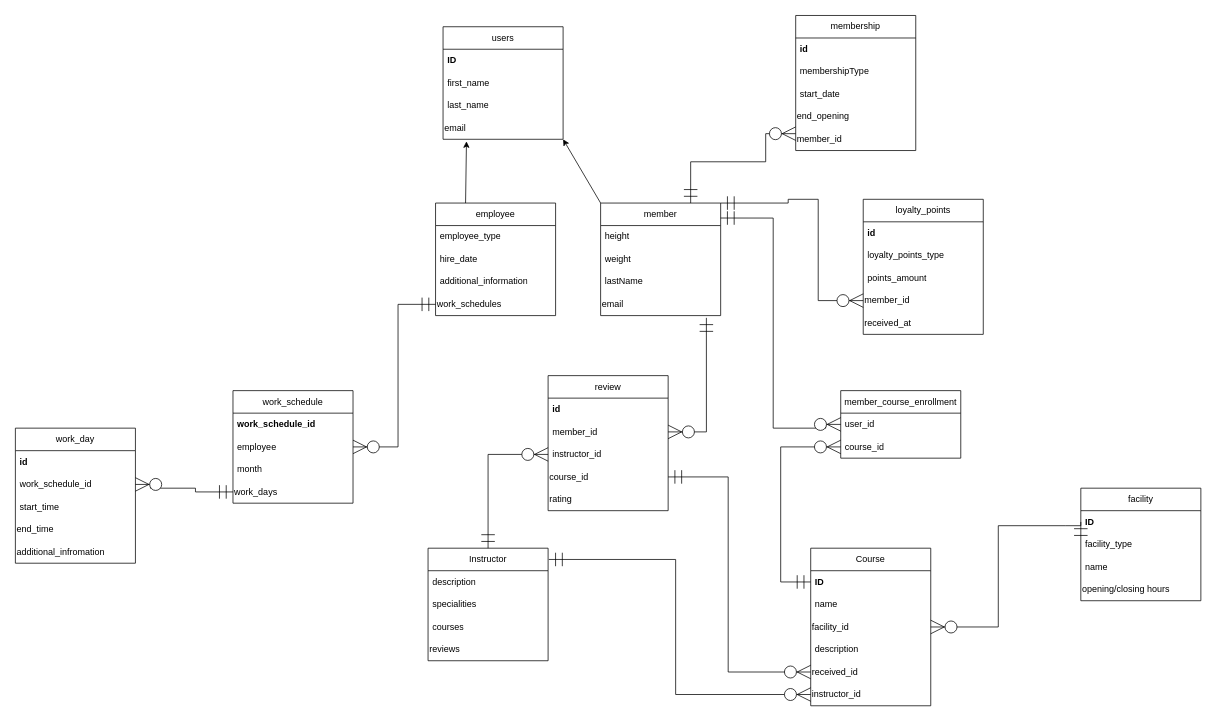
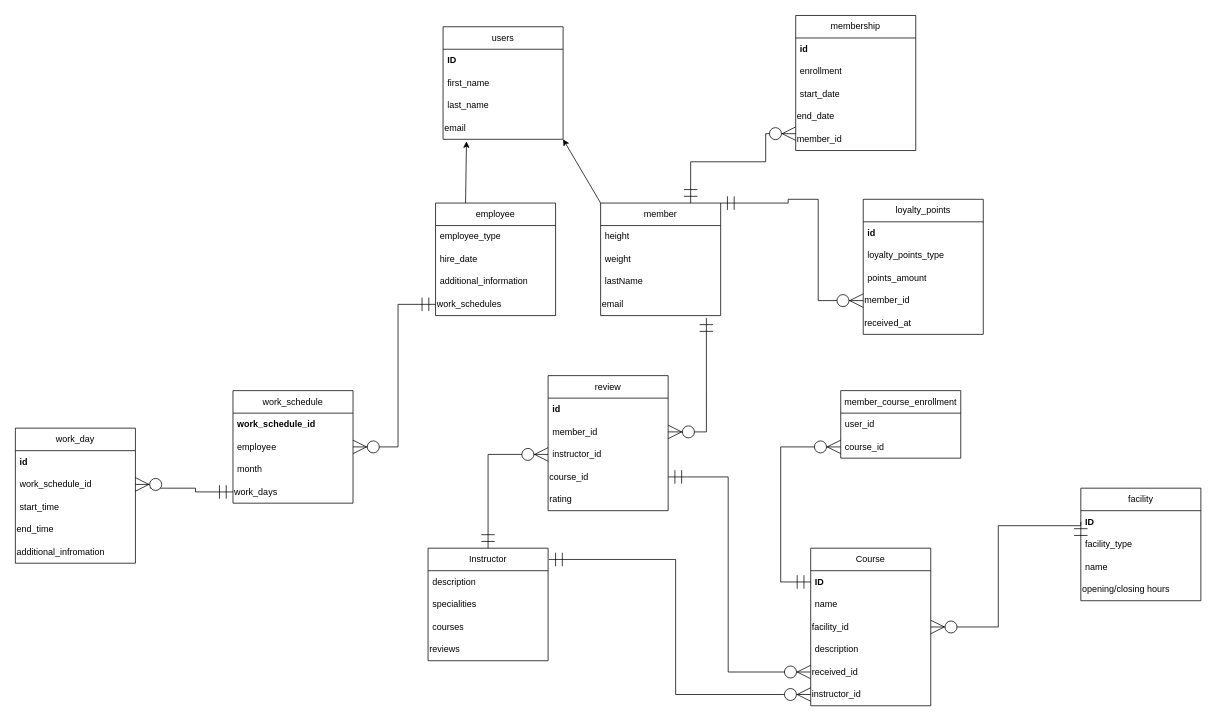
node "membershipType": label "membershipType" -> "enrollment"
node "end_opening": label "end_opening" -> "end_date"
edge "member" -- "user_id": removed
